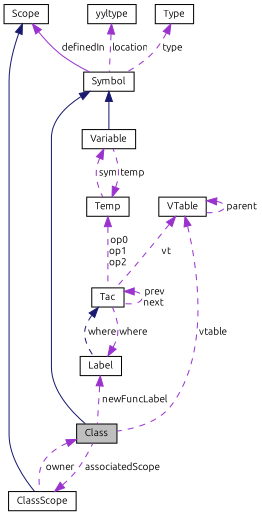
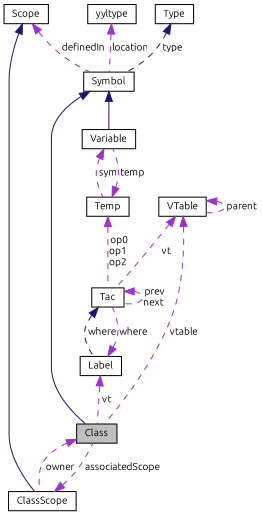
edge "Symbol" -> "Scope": style solid -> dashed
edge "Symbol" -> "Type": color darkorchid3 -> midnightblue
edge "Class" -> "Label": label " newFuncLabel" -> " vt"
